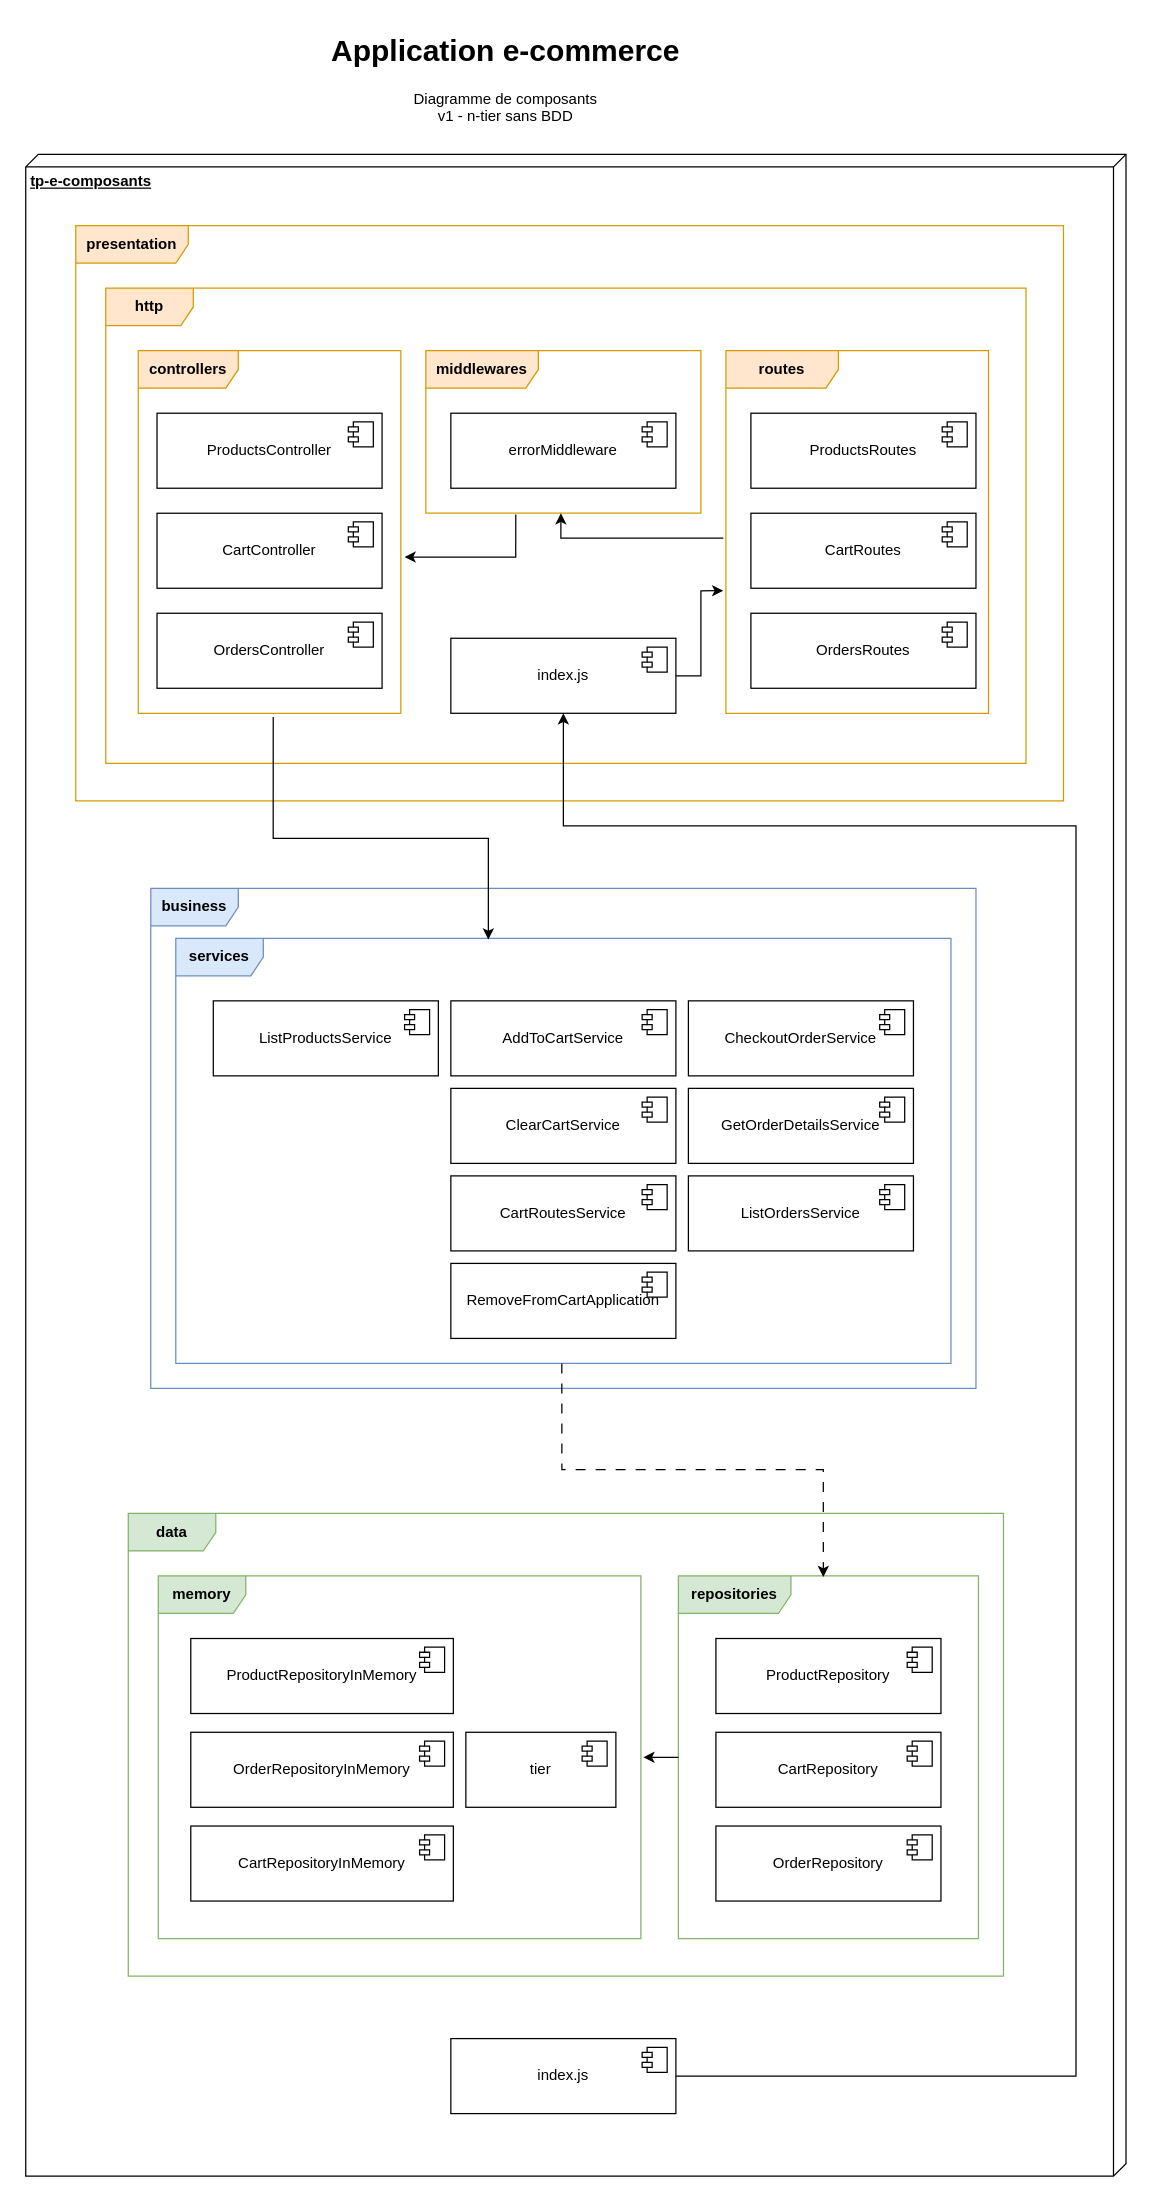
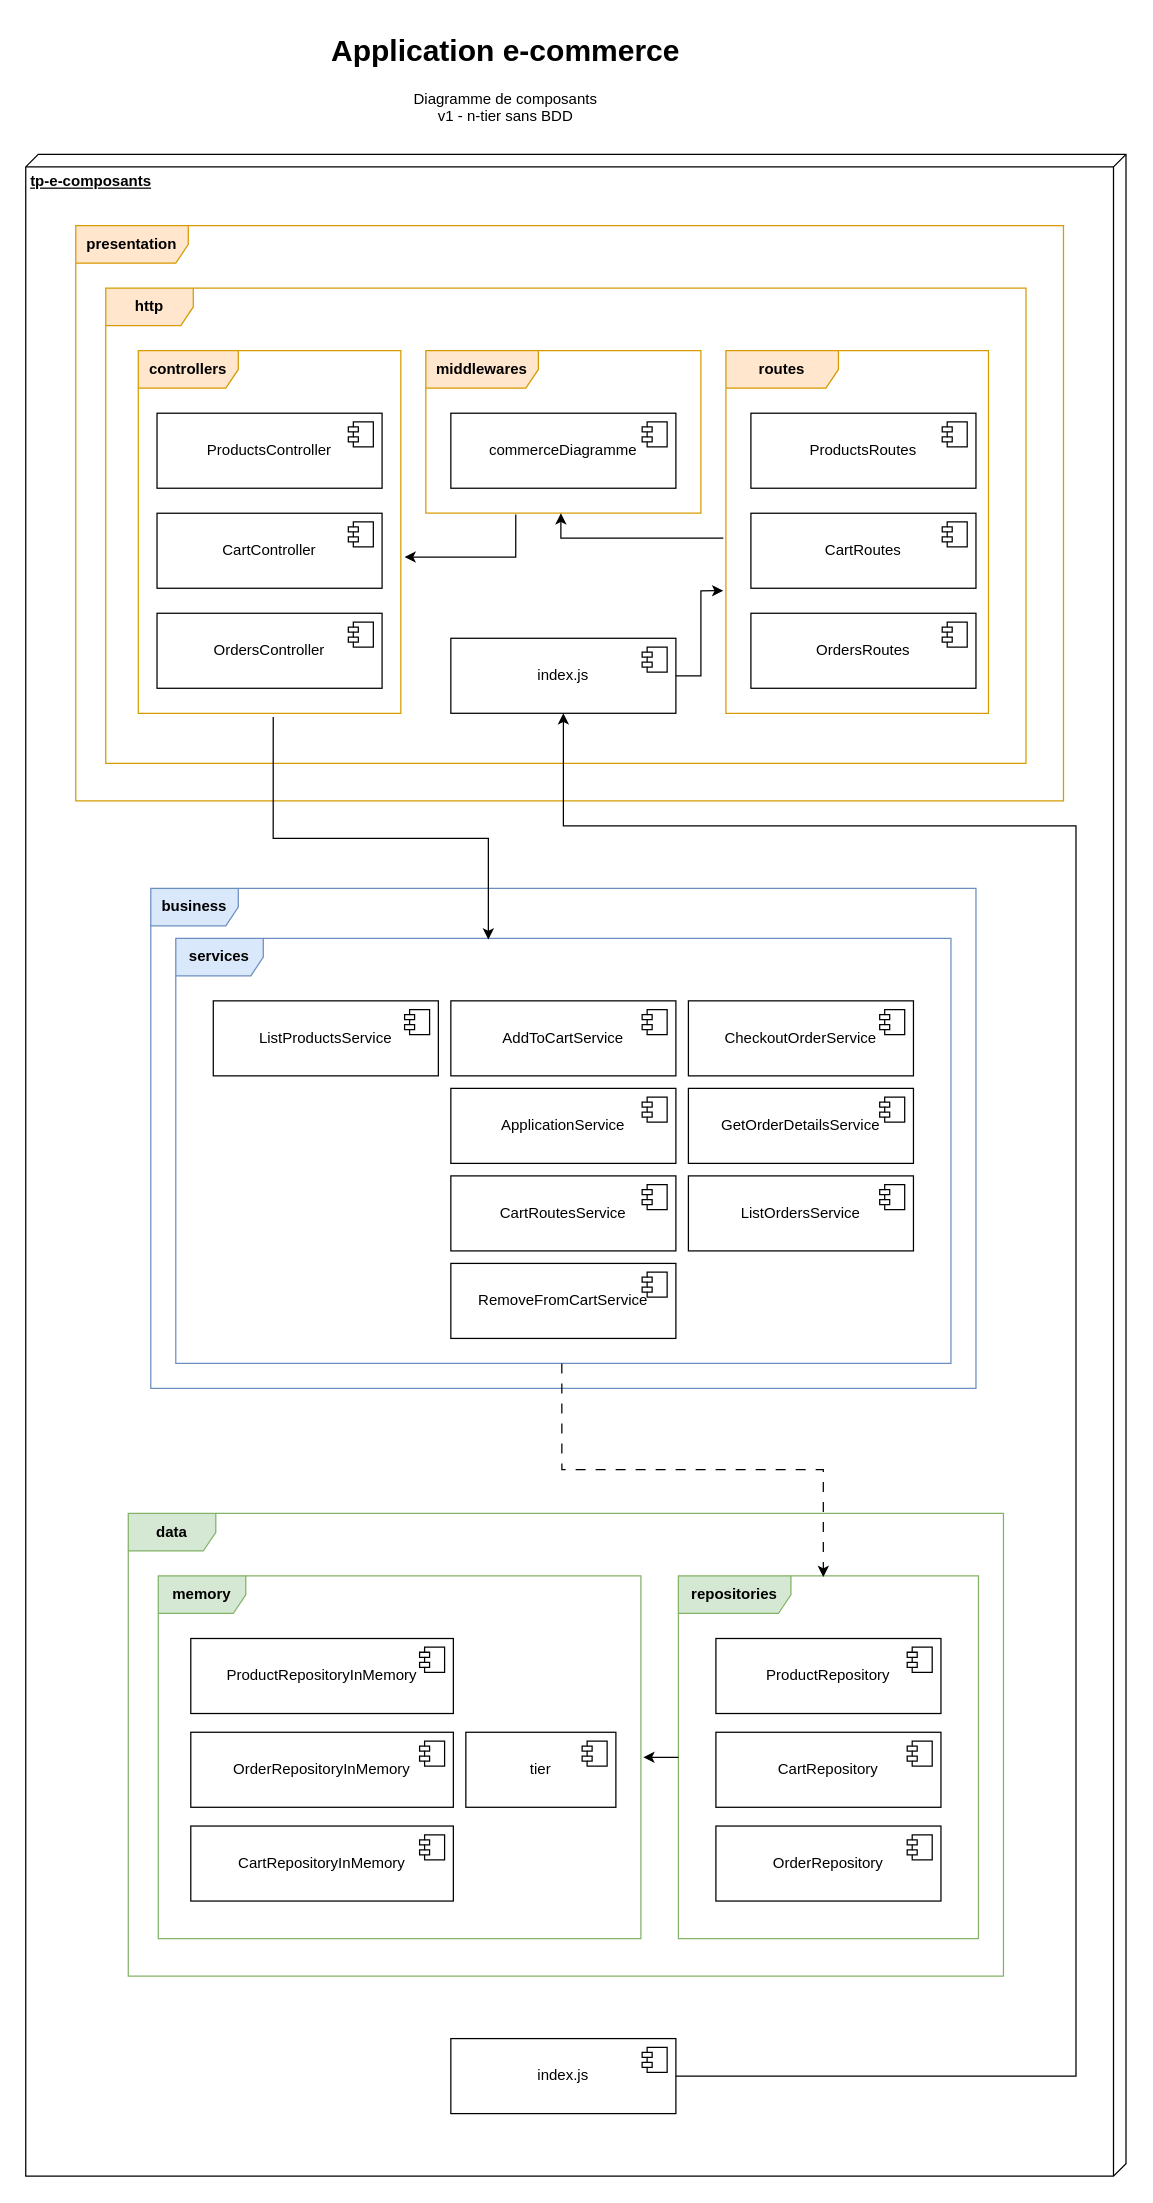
node "errorMiddleware": label "errorMiddleware" -> "commerceDiagramme"
node "ClearCartService": label "ClearCartService" -> "ApplicationService"
node "RemoveFromCartApplication": label "RemoveFromCartApplication" -> "RemoveFromCartService"
